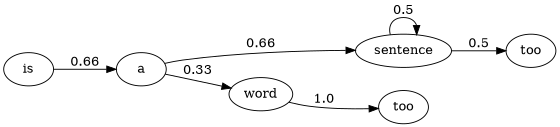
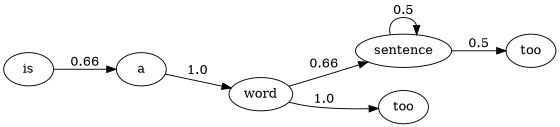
edge "a" -> "sentence": now "word" -> "sentence"
edge "a" -> "word": label "0.33" -> "1.0"
